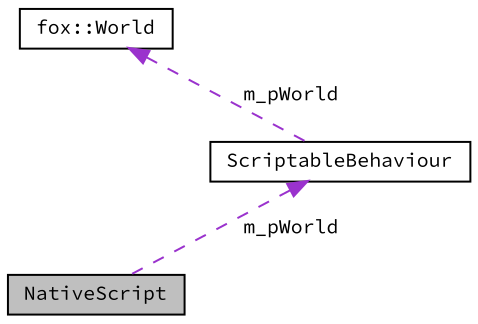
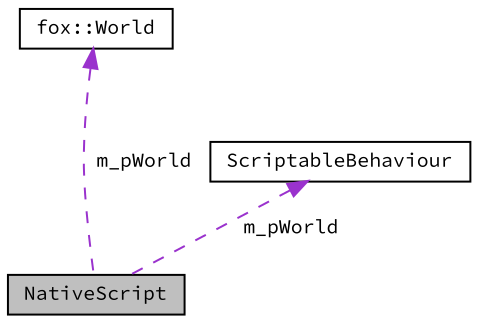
edge "ScriptableBehaviour" -> "fox::World": now "NativeScript" -> "fox::World"
